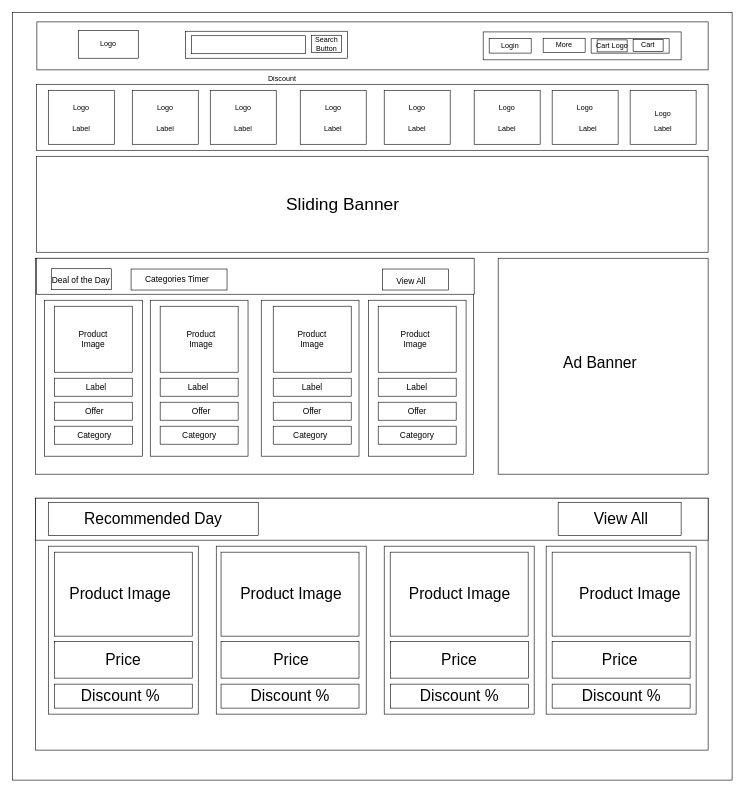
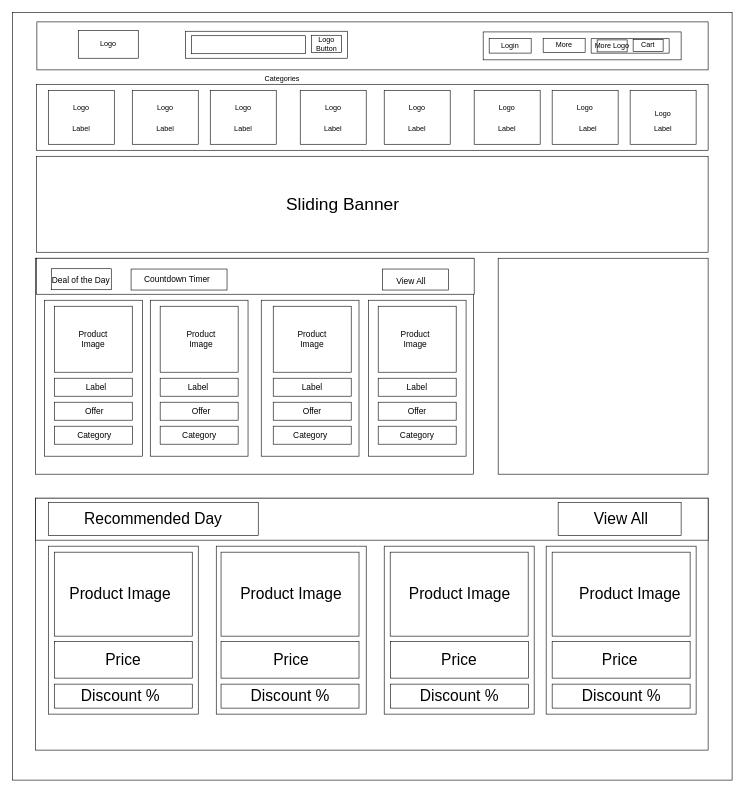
node "Search Button": label "Search Button" -> "Logo Button"
node "Cart Logo": label "Cart Logo" -> "More Logo"
node "Discount": label "Discount" -> "Categories"
node "Categories Timer": label "Categories Timer" -> "Countdown Timer"
node "Ad Banner": removed
